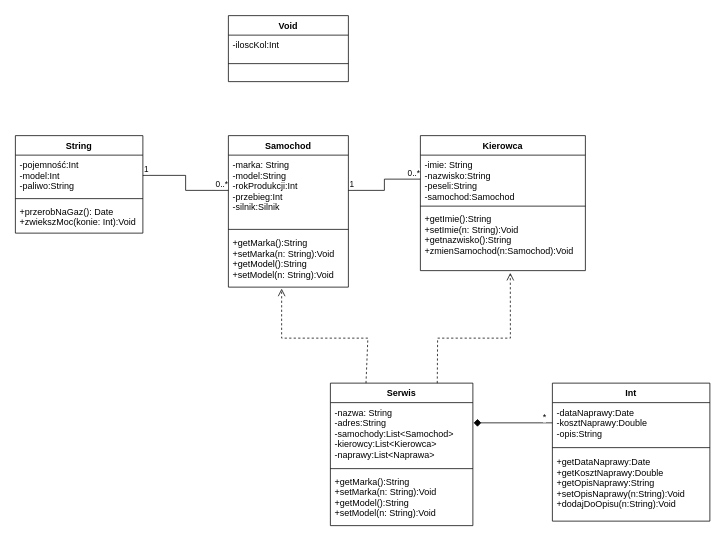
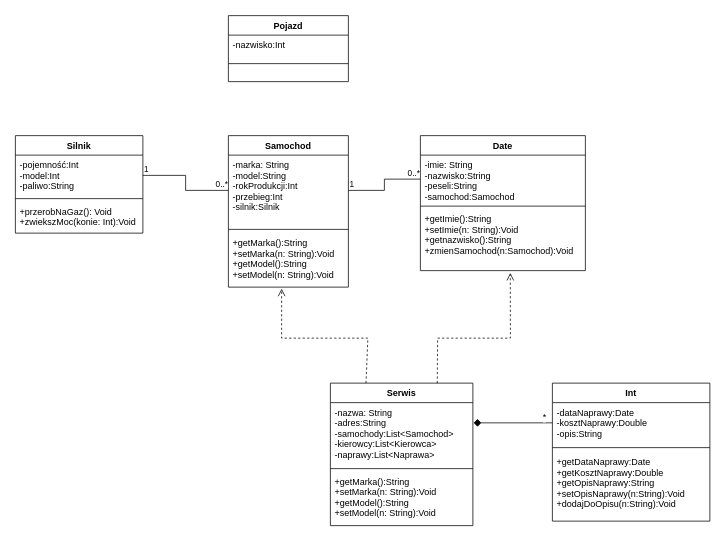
node "Void": label "Void" -> "Pojazd"
node "-iloscKol:Int": label "-iloscKol:Int" -> "-nazwisko:Int"
node "String": label "String" -> "Silnik"
node "Kierowca": label "Kierowca" -> "Date"
node "+przerobNaGaz(): Date +zwiekszMoc(konie: Int):Void": label "+przerobNaGaz(): Date +zwiekszMoc(konie: Int):Void" -> "+przerobNaGaz(): Void +zwiekszMoc(konie: Int):Void"
